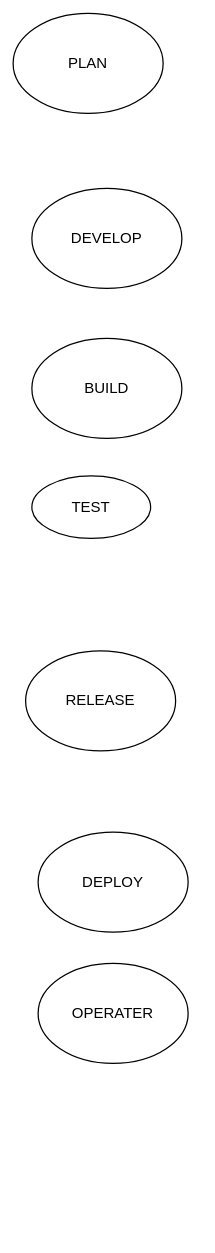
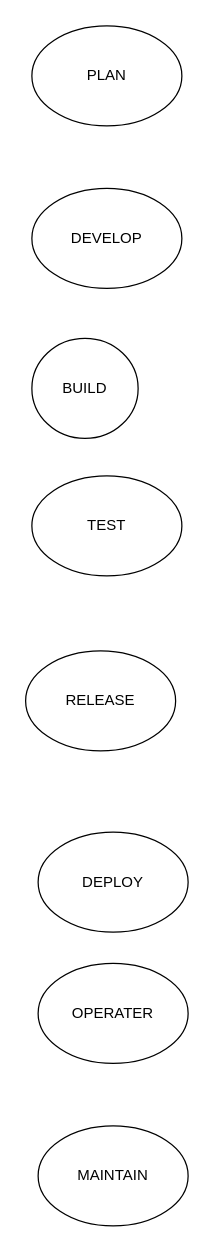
node "PLAN": moved (88, 63) -> (107, 76)
node "BUILD": size 150x100 -> 106x100
node "TEST": size 119x63 -> 150x100
node "MAINTAIN": added
